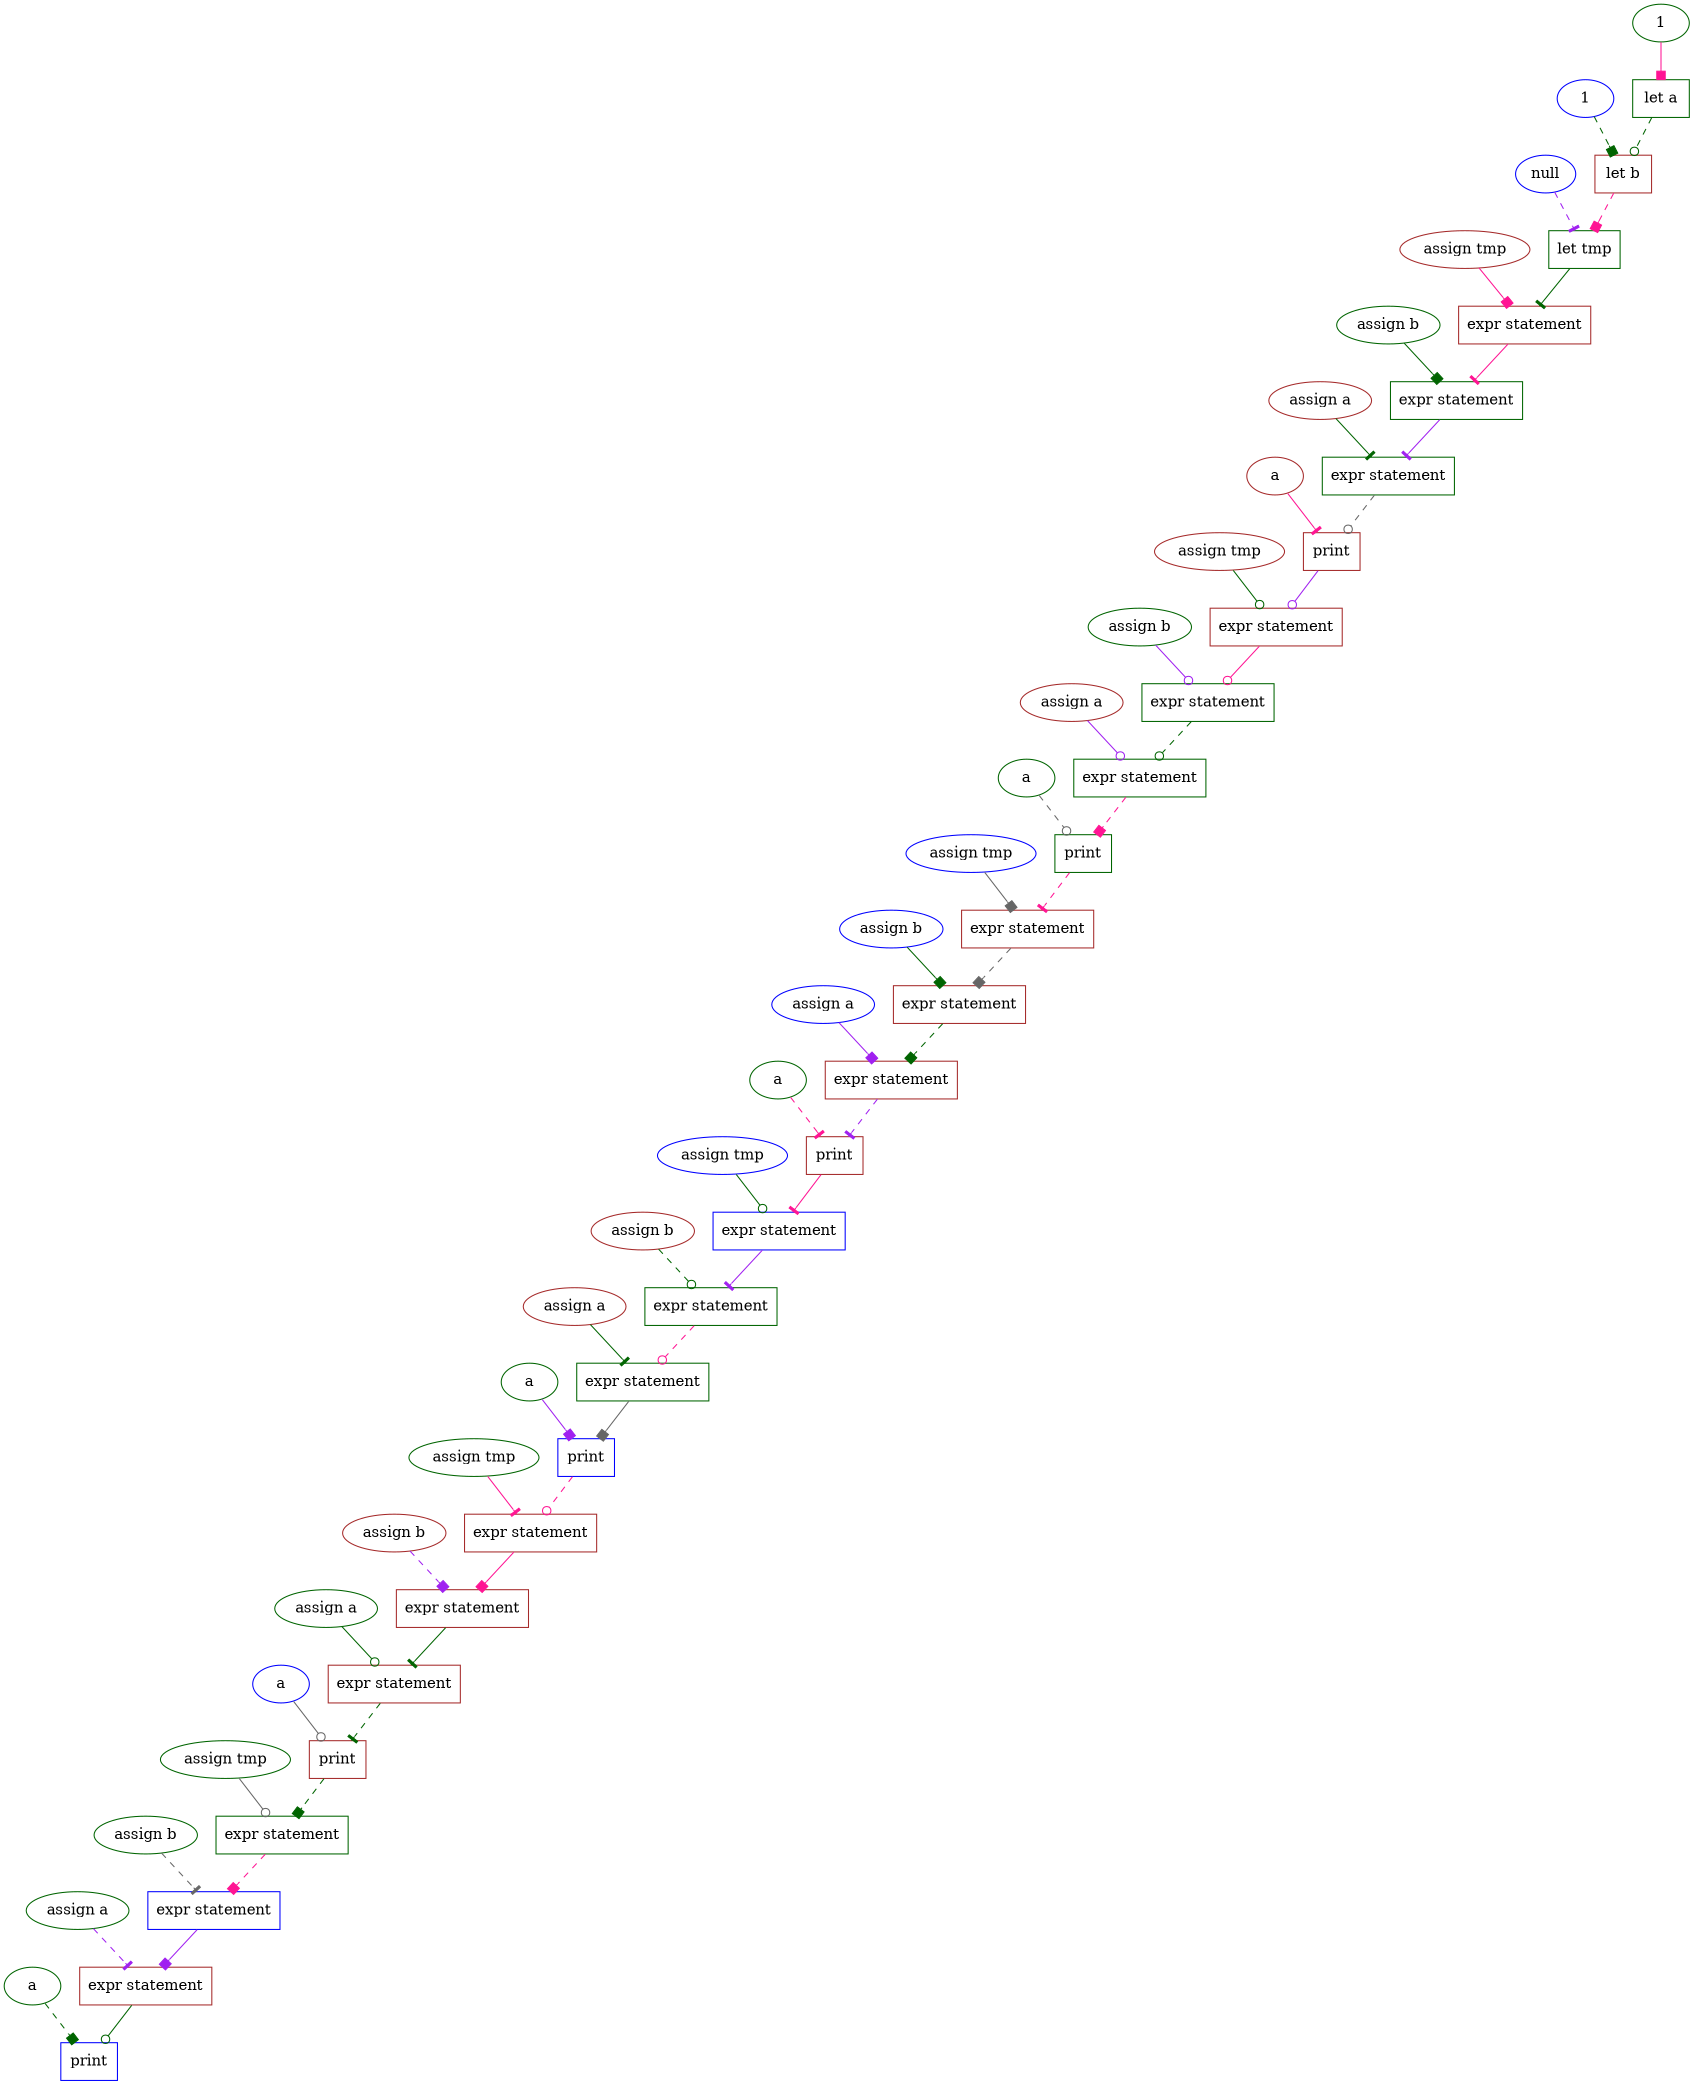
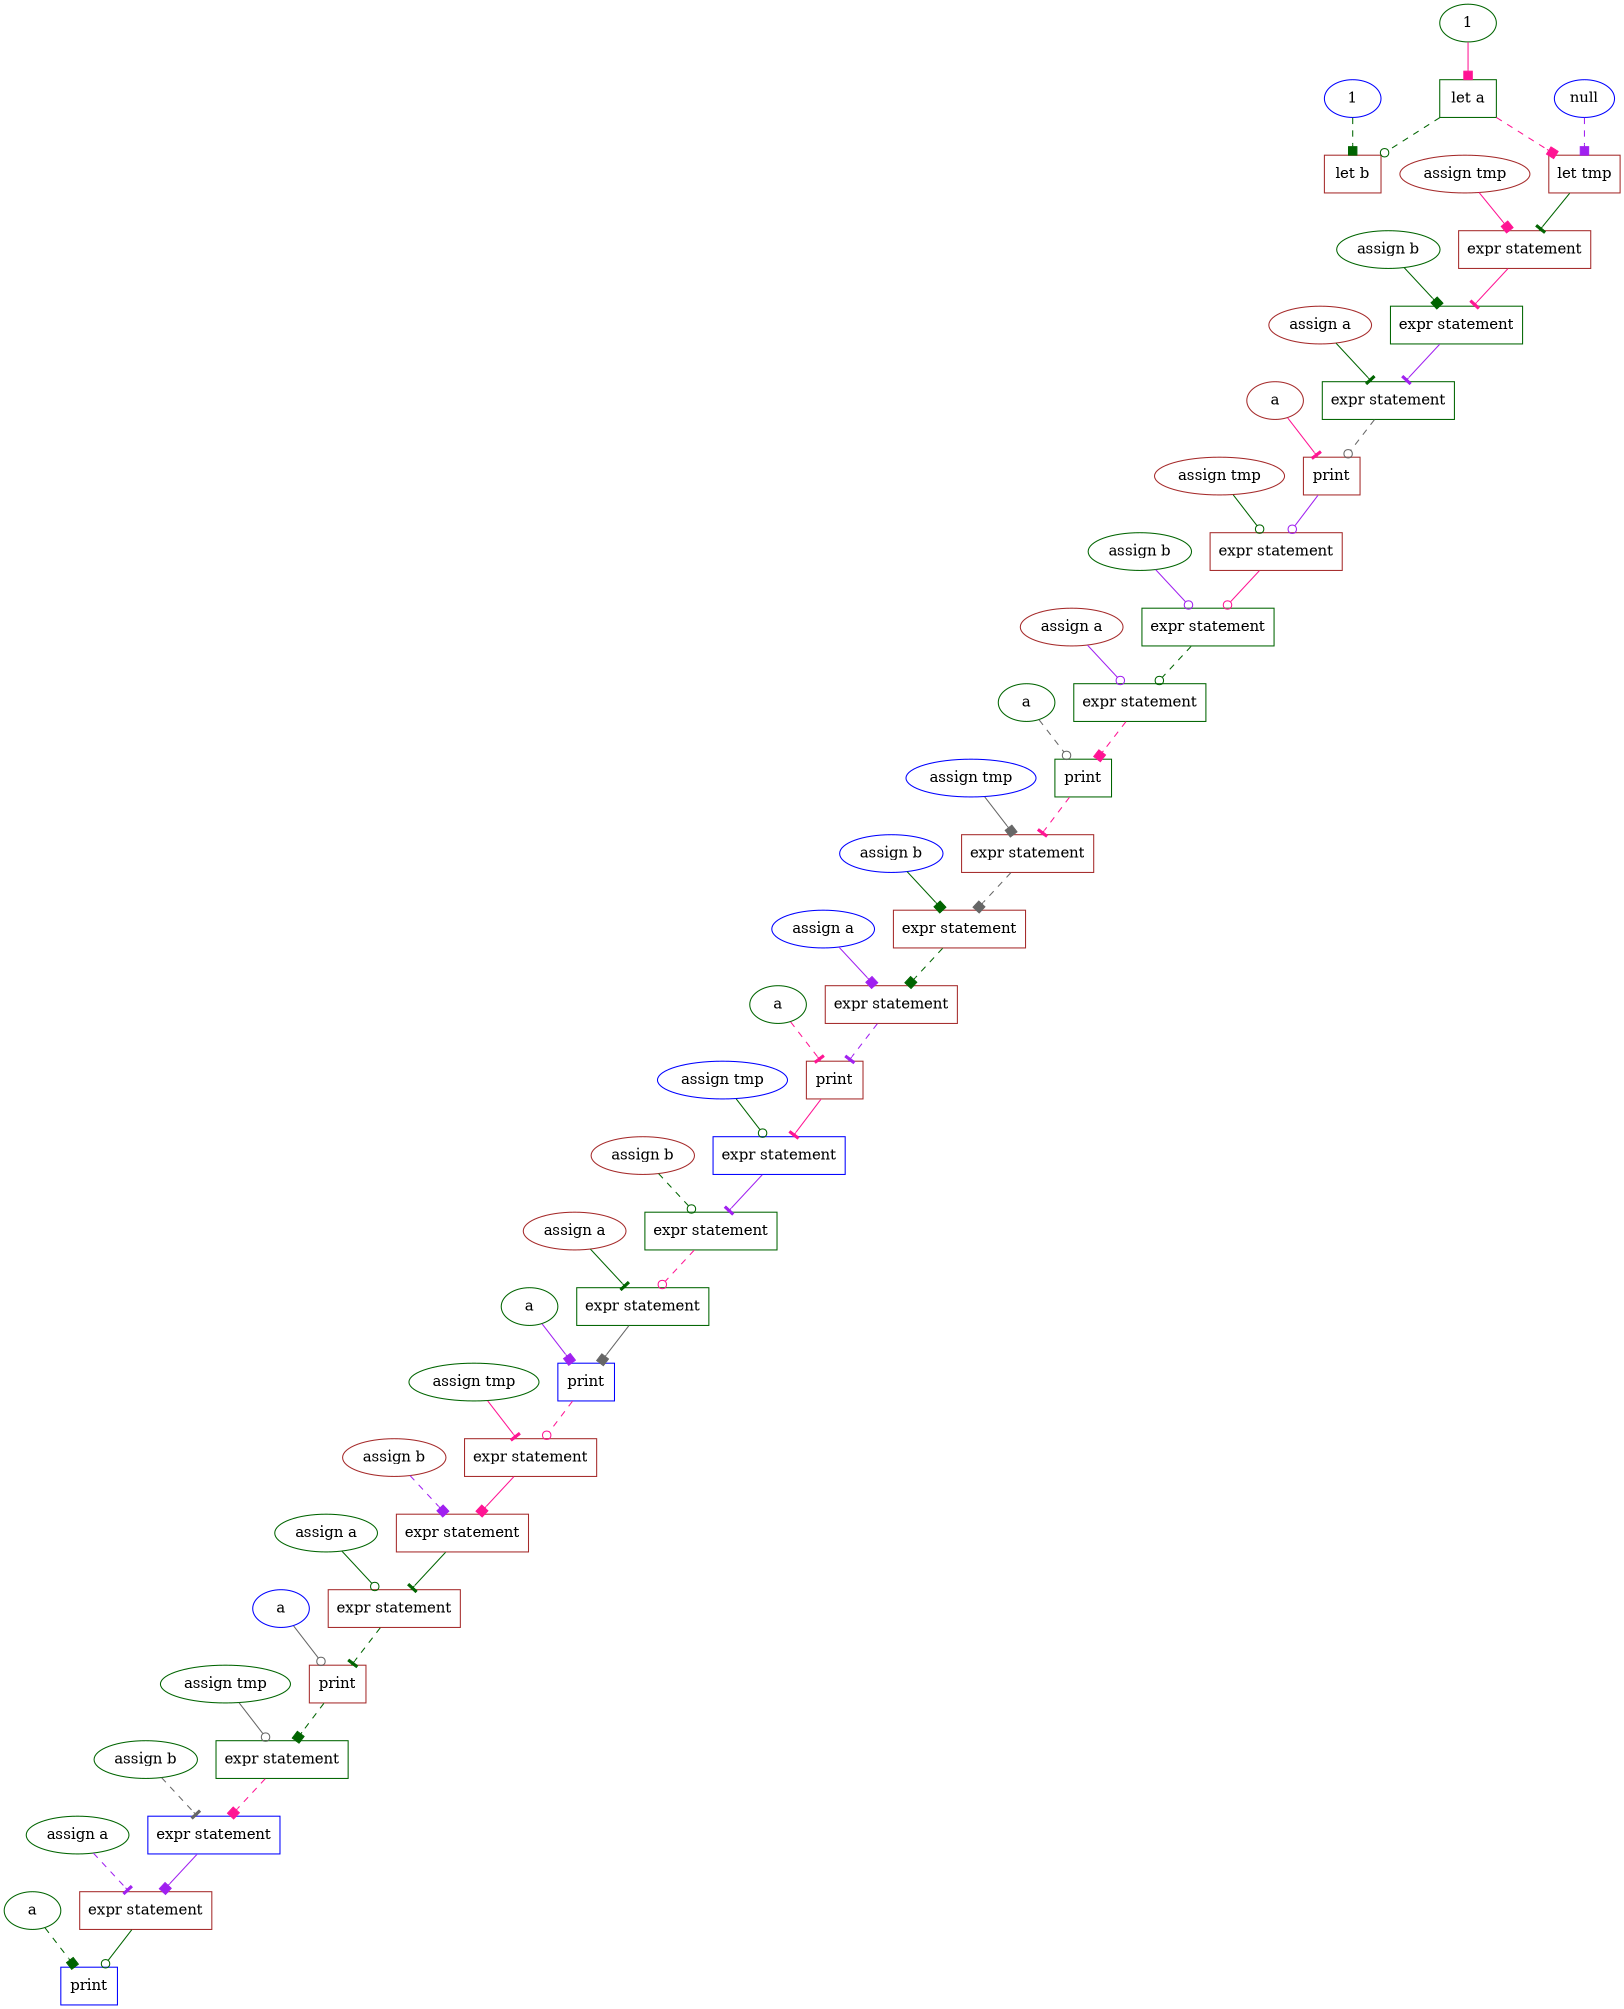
edge "let b" -> "let tmp": now "let a" -> "let tmp"
edge "null" -> "let tmp": arrowhead tee -> box
node "let tmp": color darkgreen -> brown
